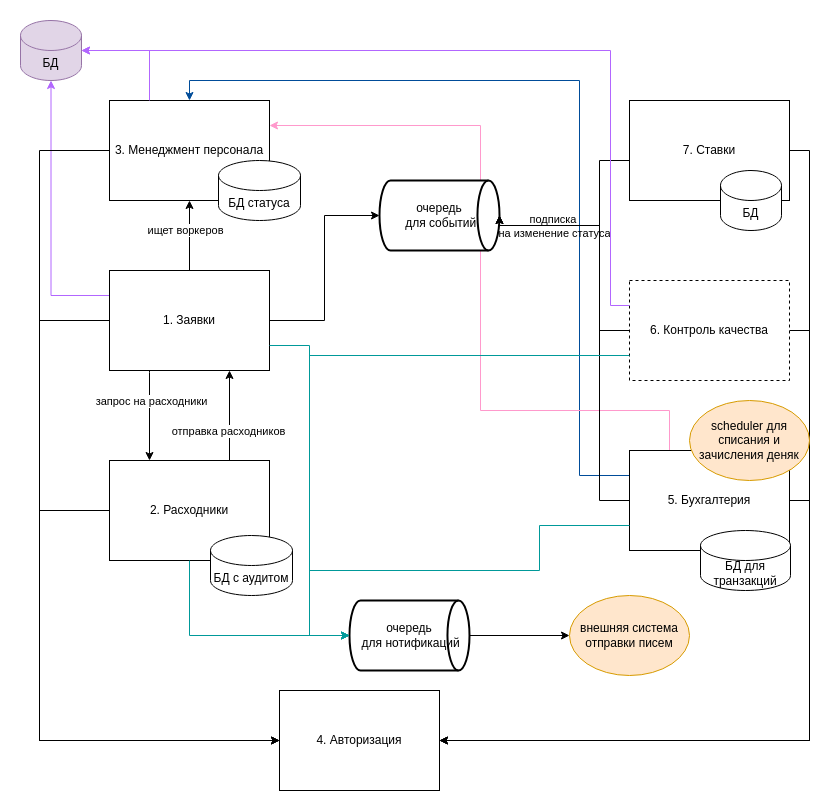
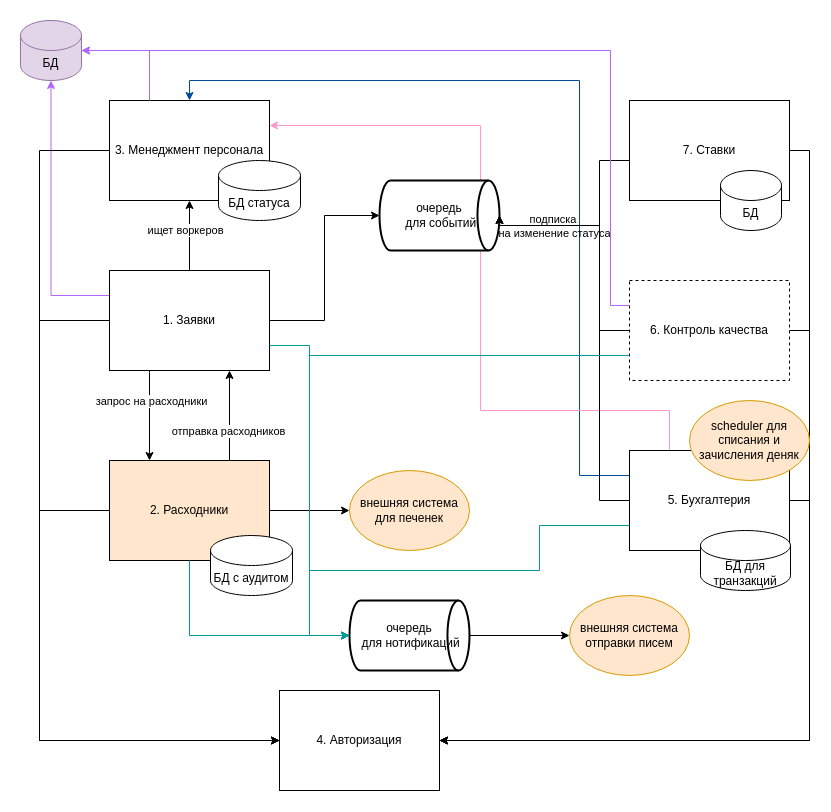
node "2. Расходники": fillcolor #ffffff -> #ffe6cc
edge "2. Расходники" -> "внешняя система для печенек": added
node "внешняя система для печенек": added
